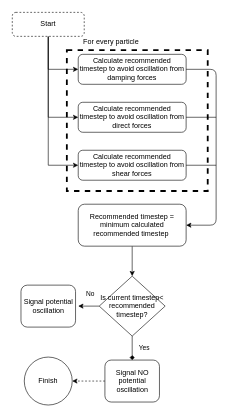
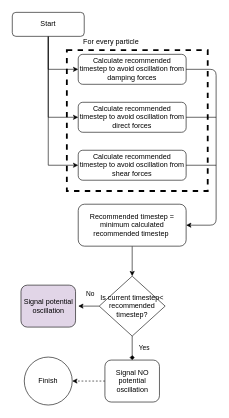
node "Start": style dashed -> solid
node "Signal potential oscillation": fillcolor #ffffff -> #e1d5e7
